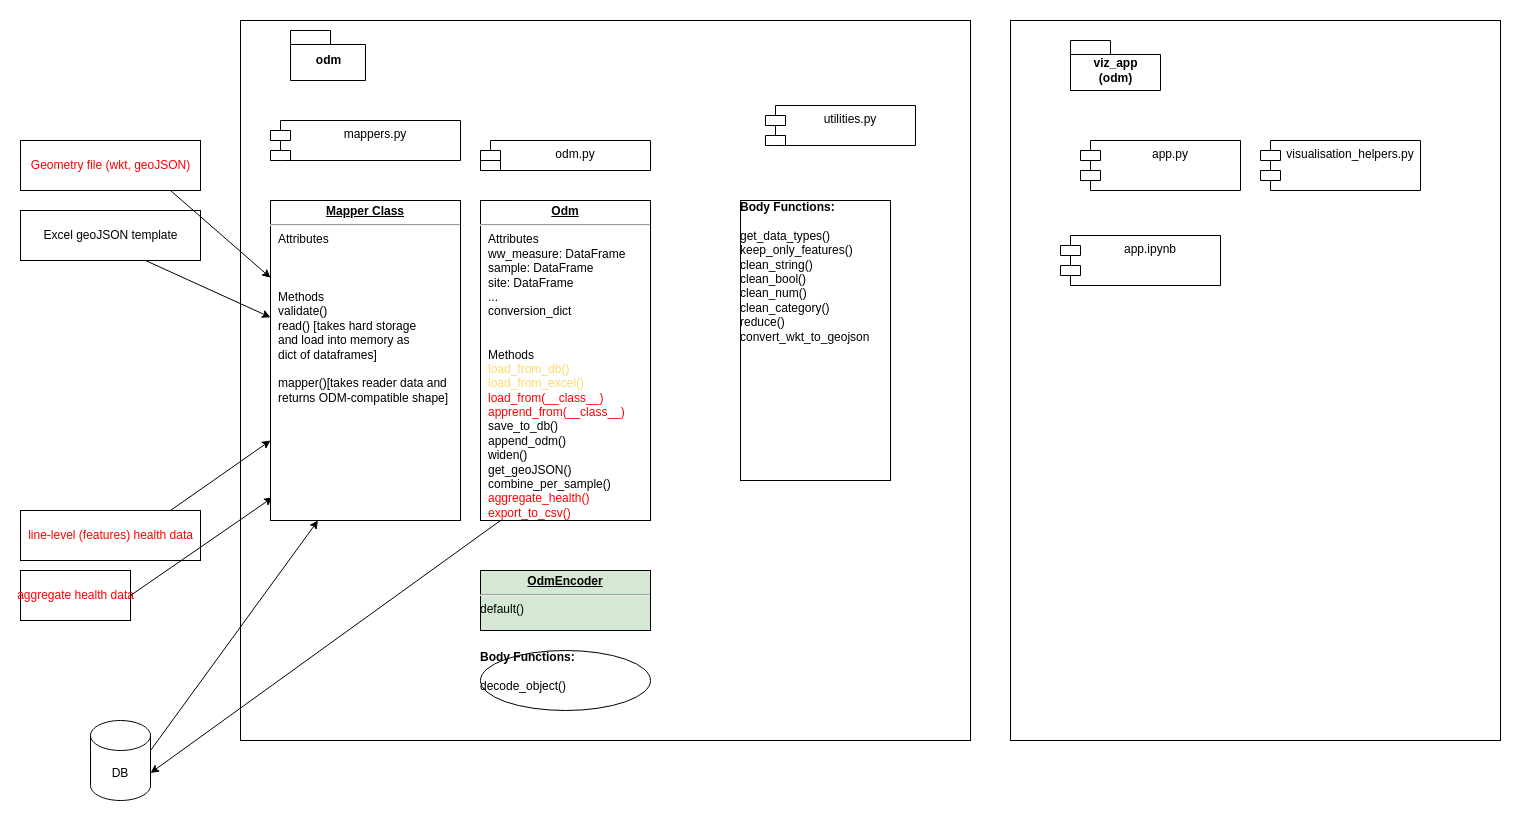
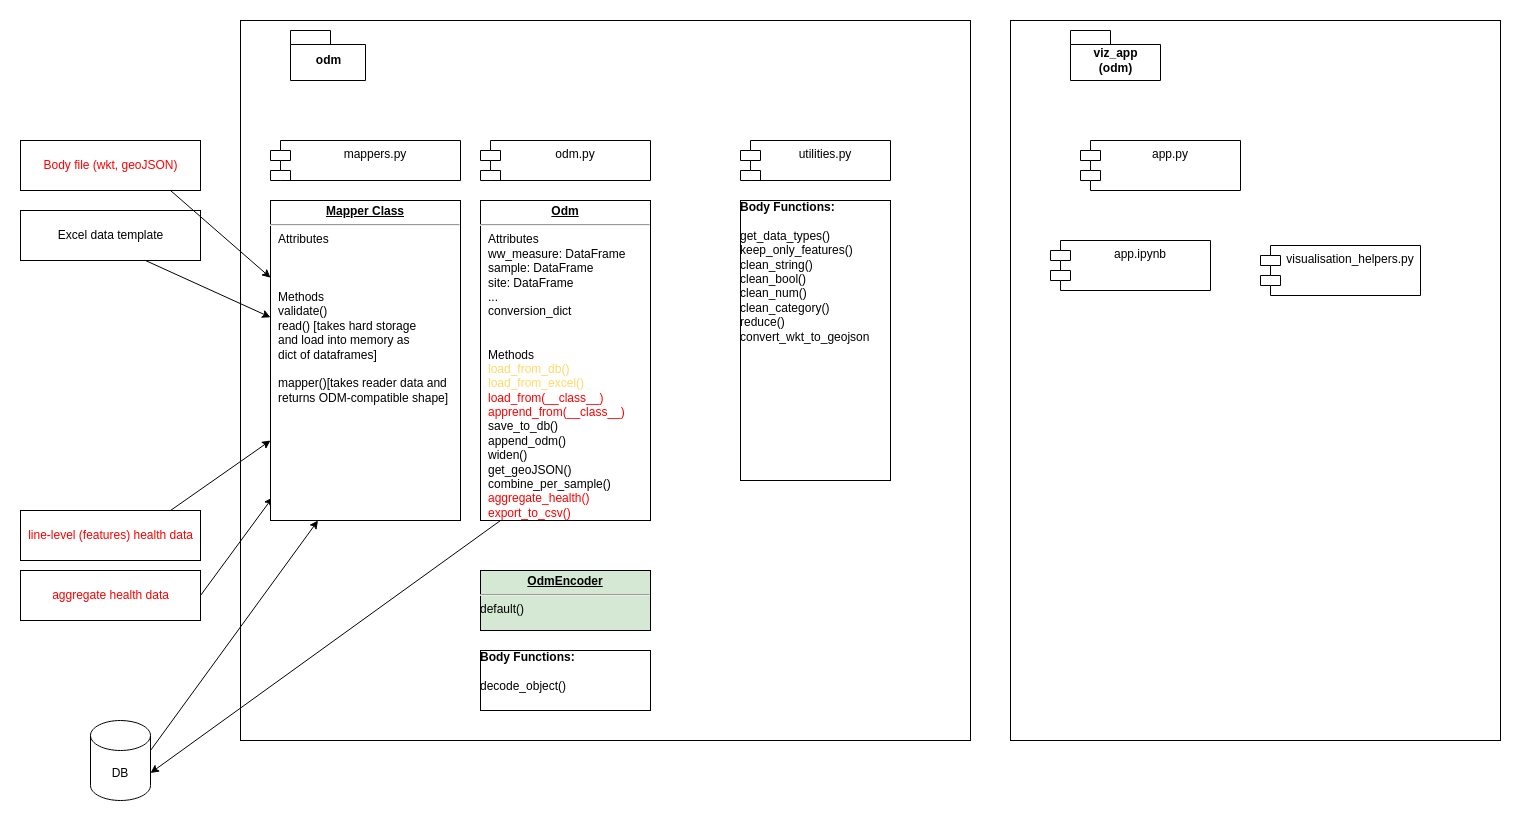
node "viz_app (odm)": moved (1116, 66) -> (1116, 56)
node "utilities.py": moved (841, 126) -> (816, 161)
node "mappers.py": moved (366, 141) -> (366, 161)
node "odm.py": size 170x30 -> 170x40
node "Geometry file (wkt, geoJSON)": label "Geometry file (wkt, geoJSON)" -> "Body file (wkt, geoJSON)"
node "visualisation_helpers.py": moved (1341, 166) -> (1341, 271)
node "Excel geoJSON template": label "Excel geoJSON template" -> "Excel data template"
node "app.ipynb": moved (1141, 261) -> (1131, 266)
node "aggregate health data": size 110x50 -> 180x50
node "Body Functions: decode_object()": shape ellipse -> rectangle
